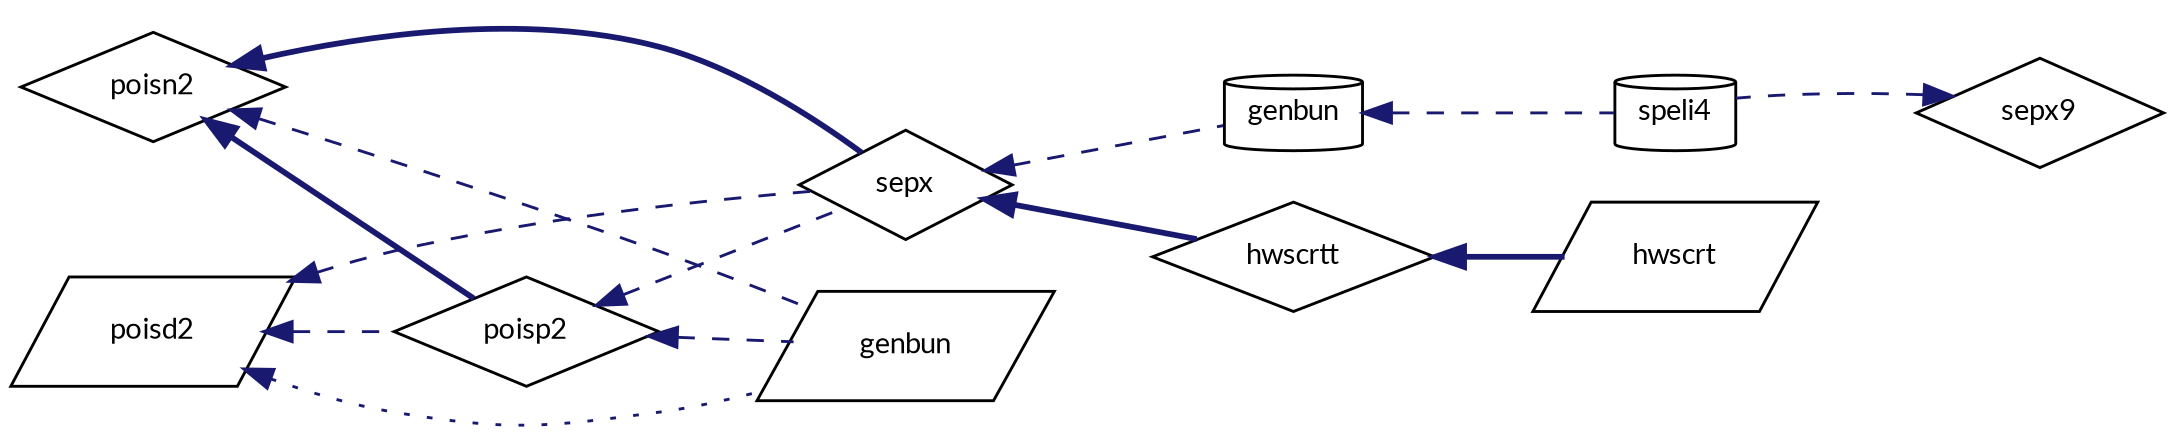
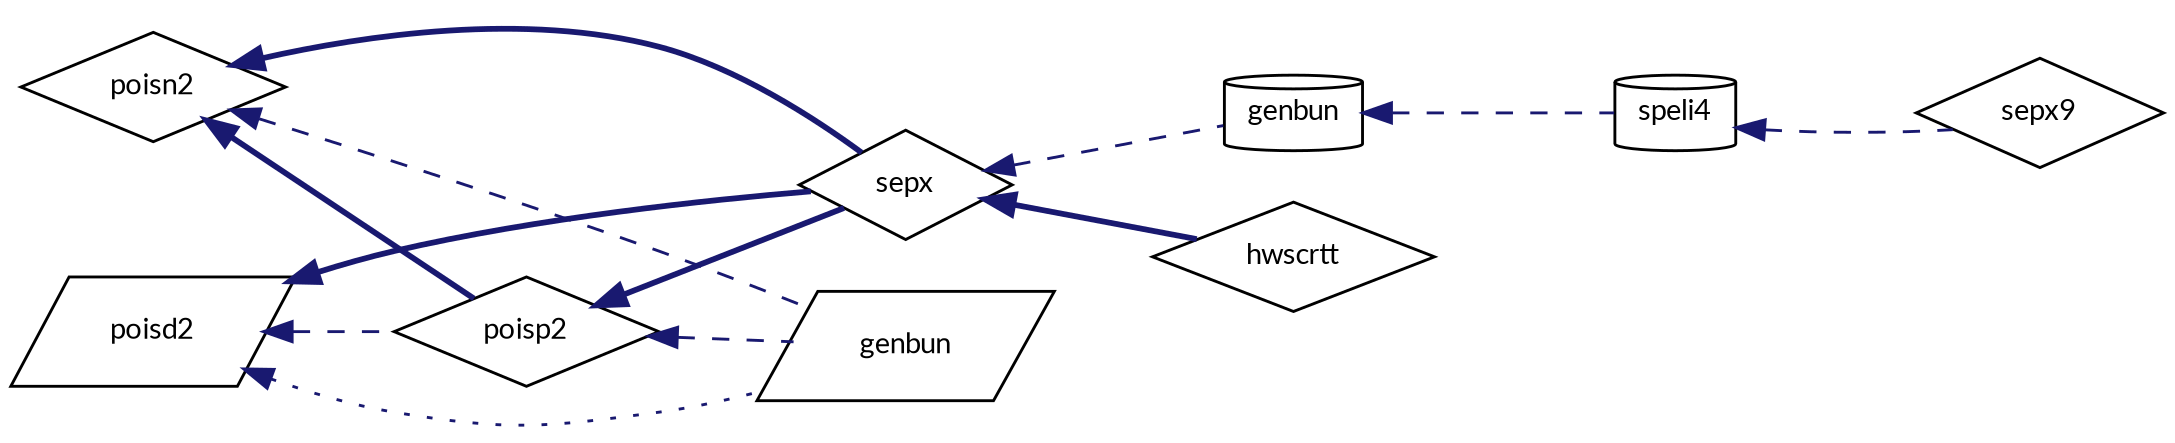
edge "speli4" -> "sepx9": reversed
edge "sepx" -> "poisd2": style dashed -> bold
edge "sepx" -> "poisp2": style dashed -> bold
node "hwscrt": removed
